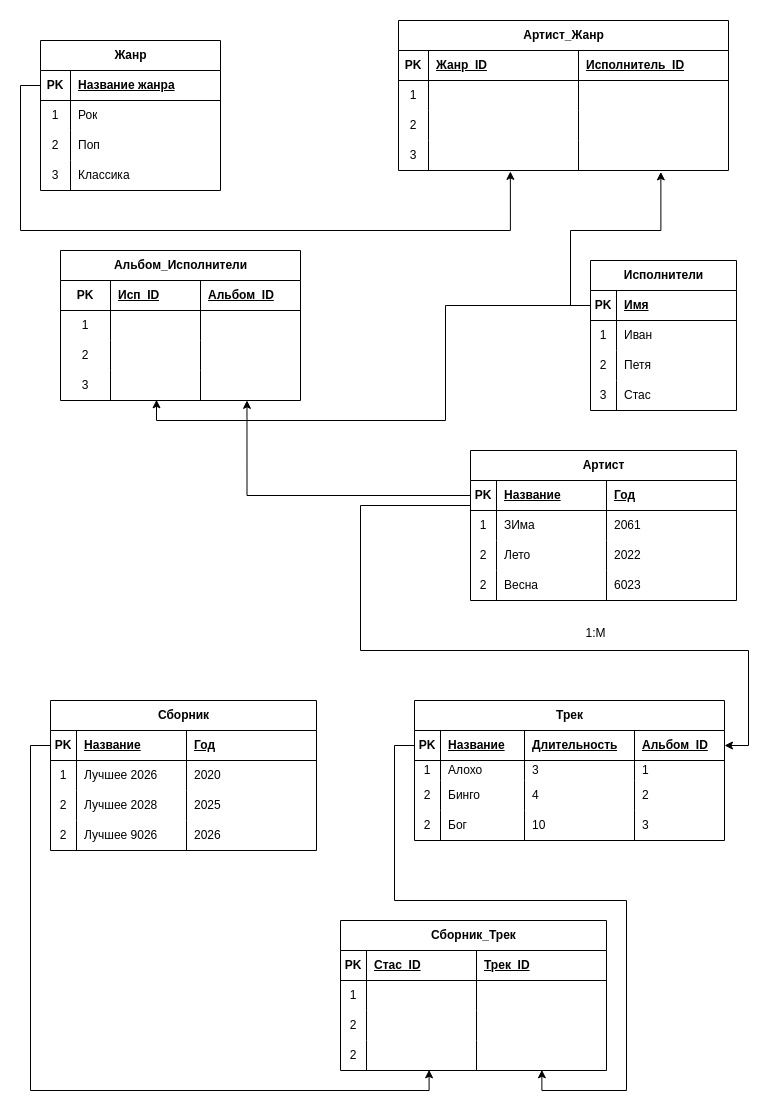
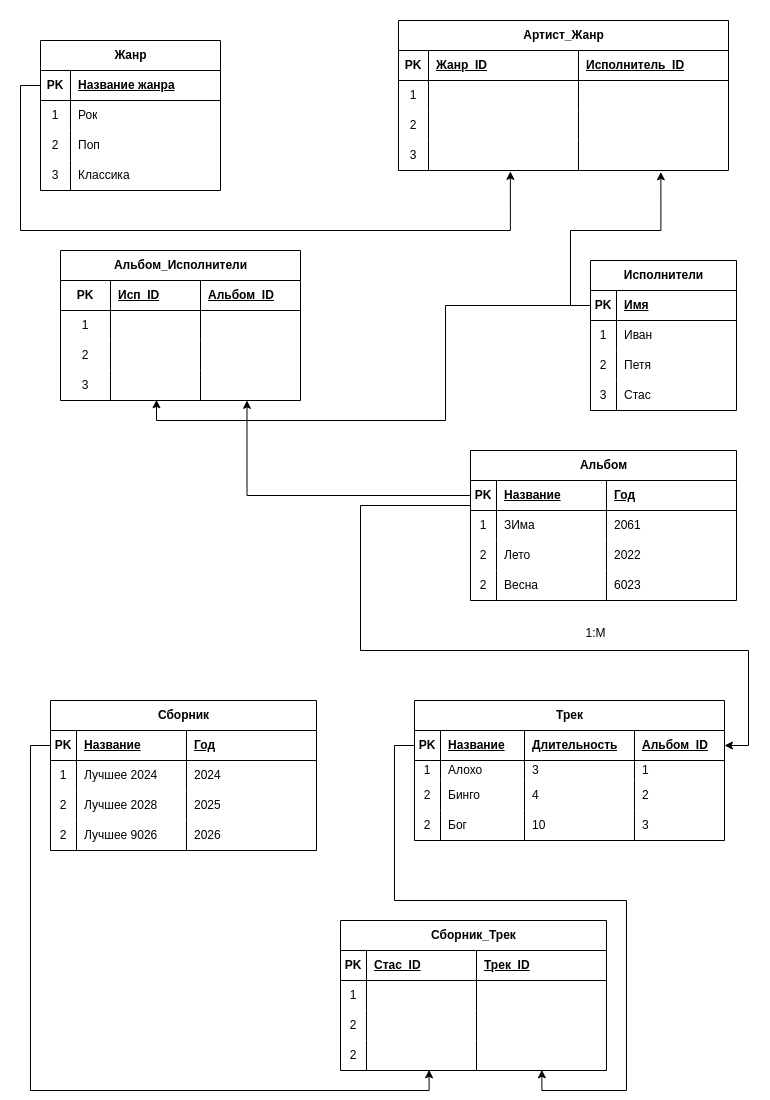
node "Артист": label "Артист" -> "Альбом"
node "Лучшее 2026": label "Лучшее 2026" -> "Лучшее 2024"
node "2020": label "2020" -> "2024"
